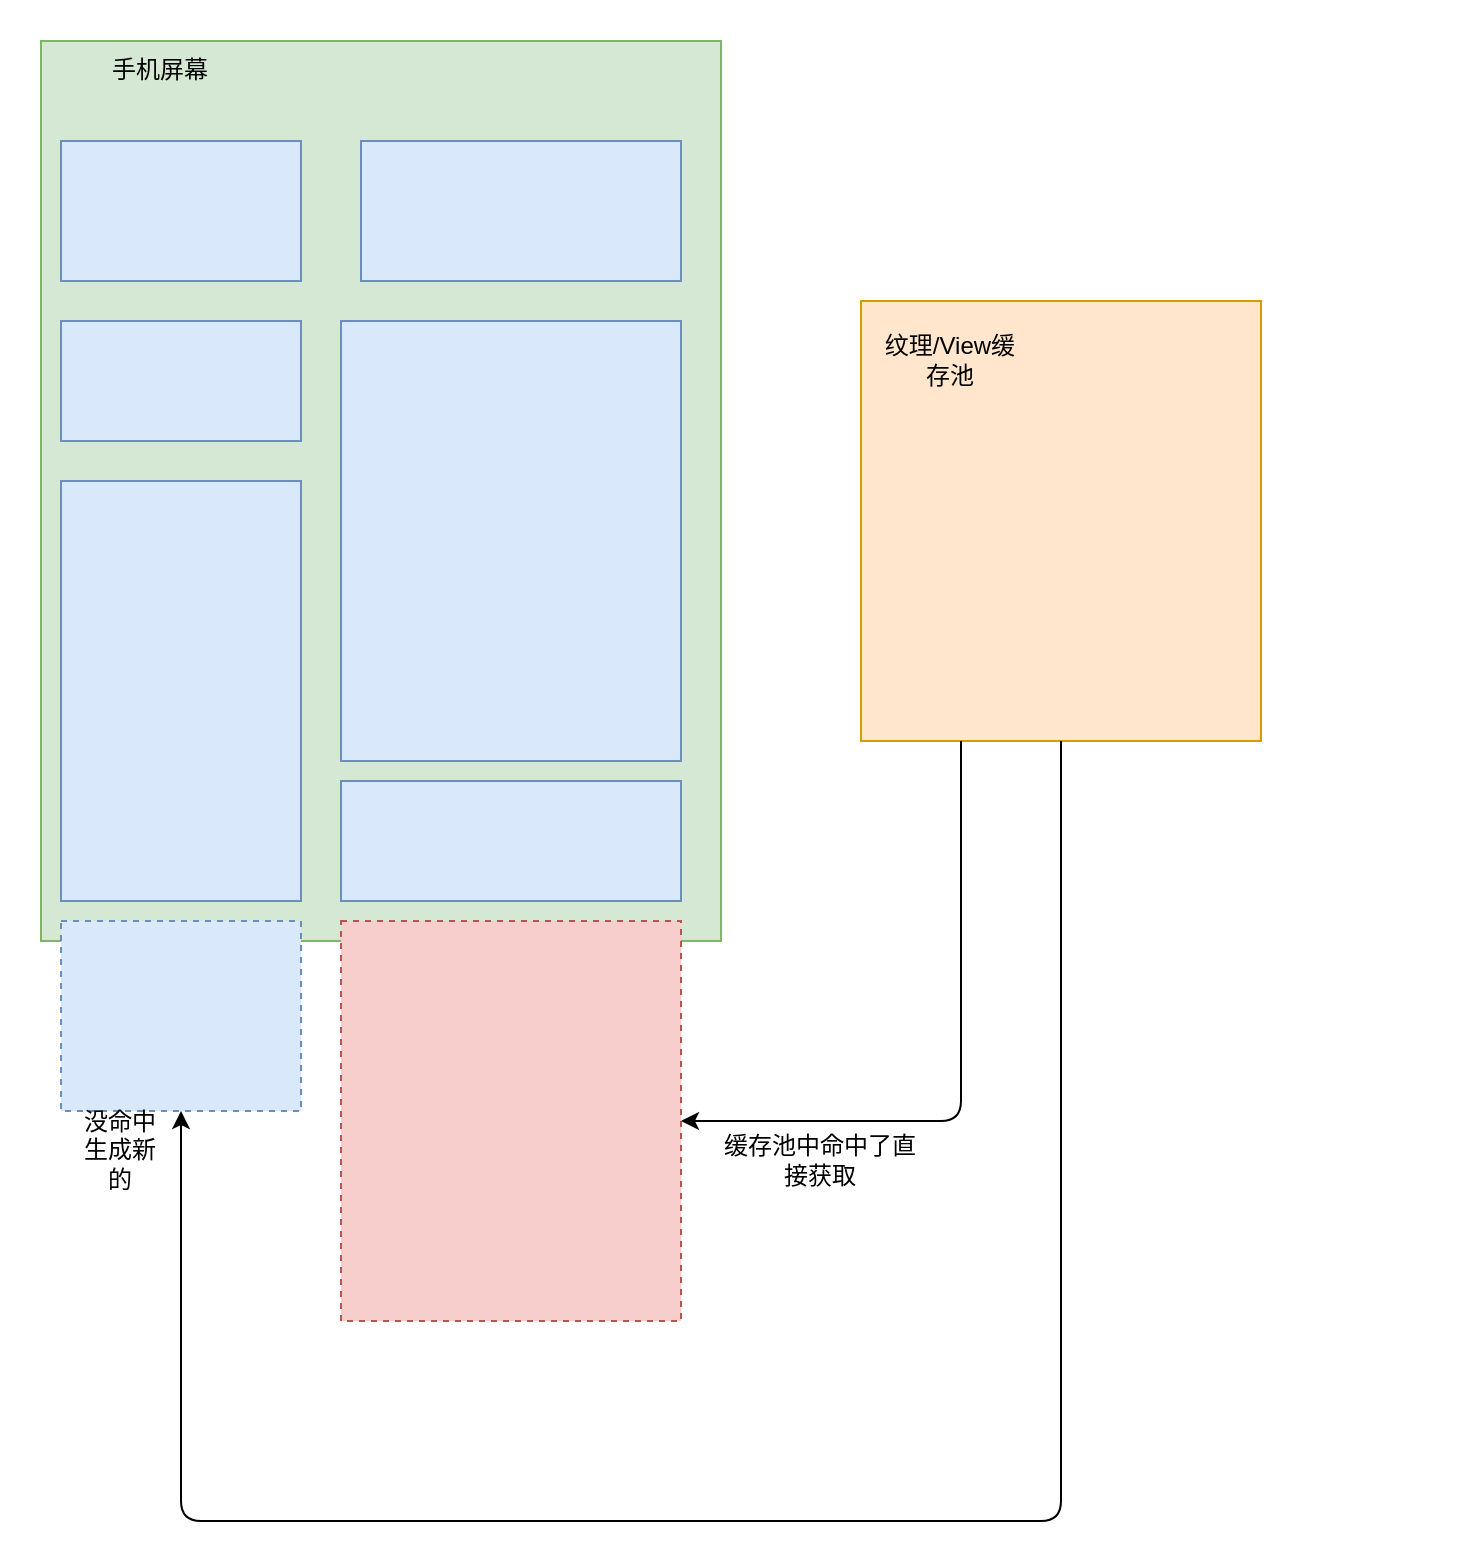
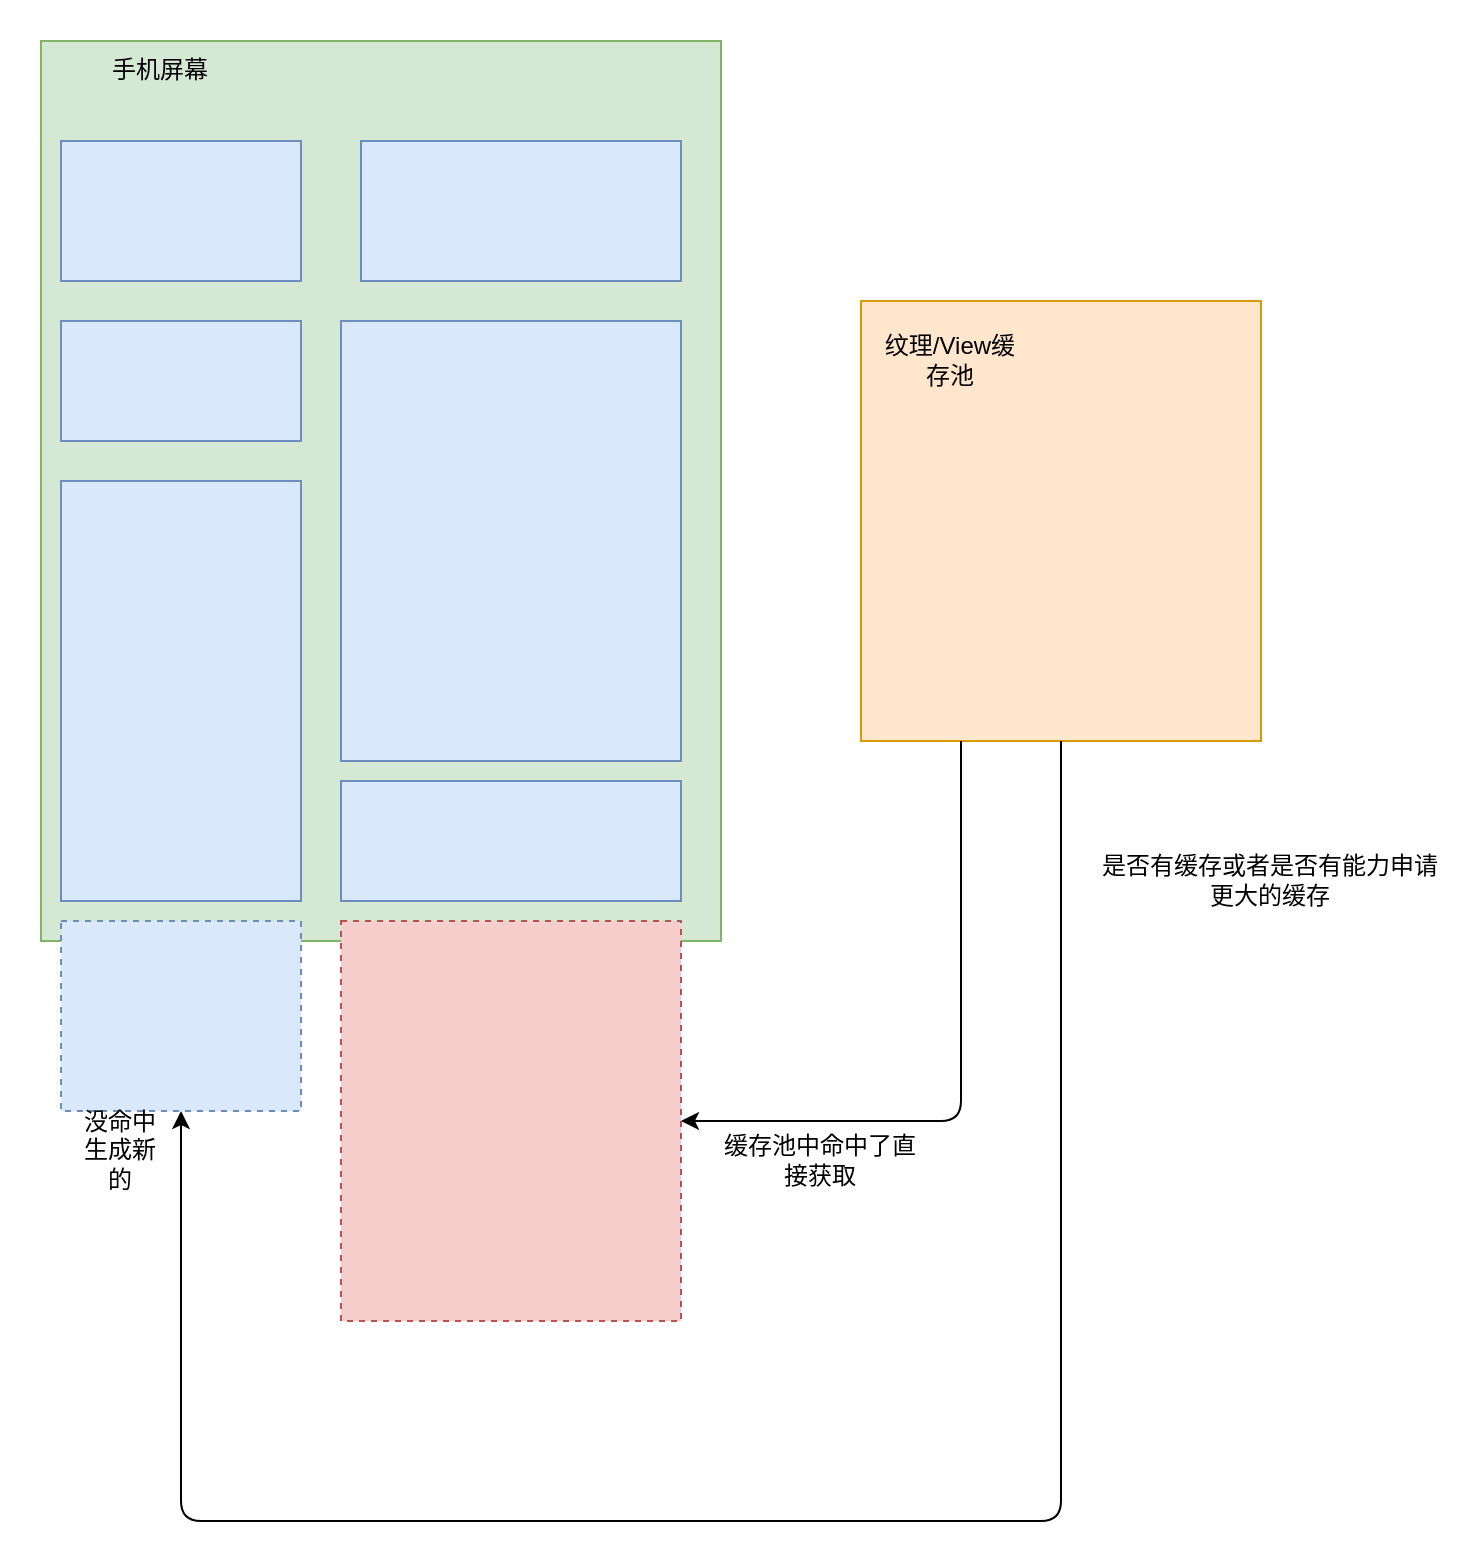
node "是否有缓存或者是否有能力申请更大的缓存": added
